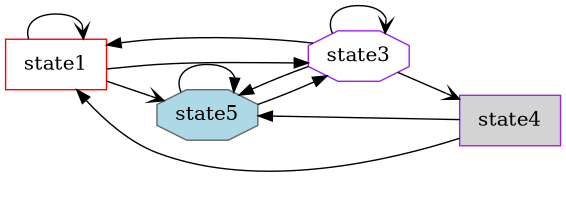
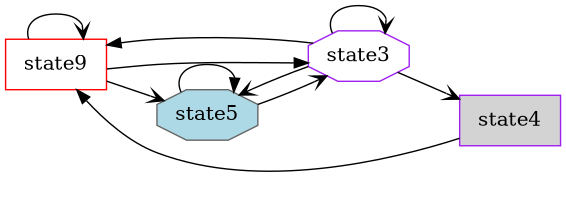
node "state1": label "state1" -> "state9"
edge "state3" -> "state5": arrowhead normal -> vee
edge "state5" -> "state3": arrowhead normal -> vee
edge "state4" -> "state5": removed
